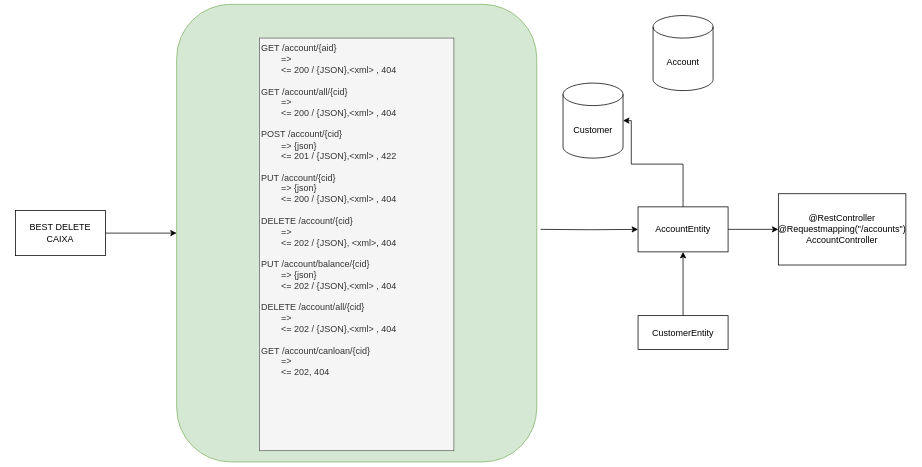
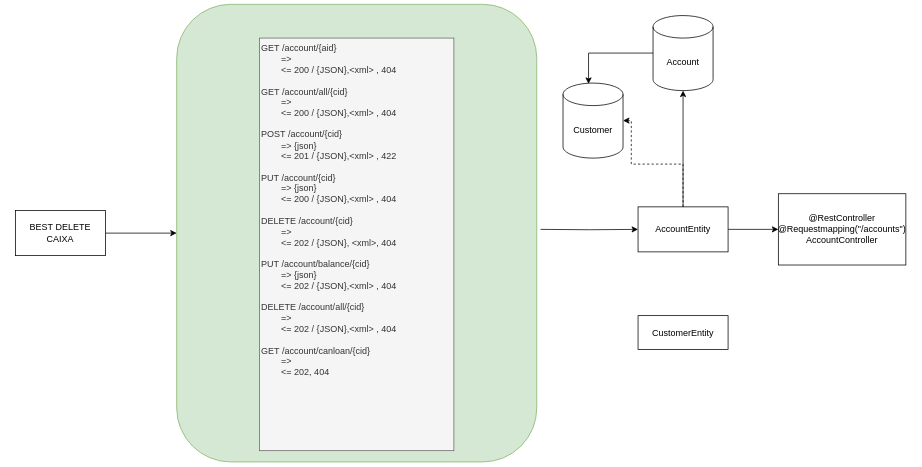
edge "Account" -> "Customer": added
edge "AccountEntity" -> "Account": added
edge "AccountEntity" -> "Customer": style solid -> dashed
edge "CustomerEntity" -> "AccountEntity": removed
